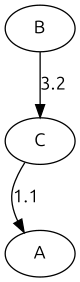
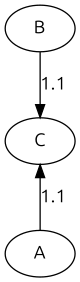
edge "B" -> "C": label "3.2" -> "1.1"
edge "C" -> "A": reversed
